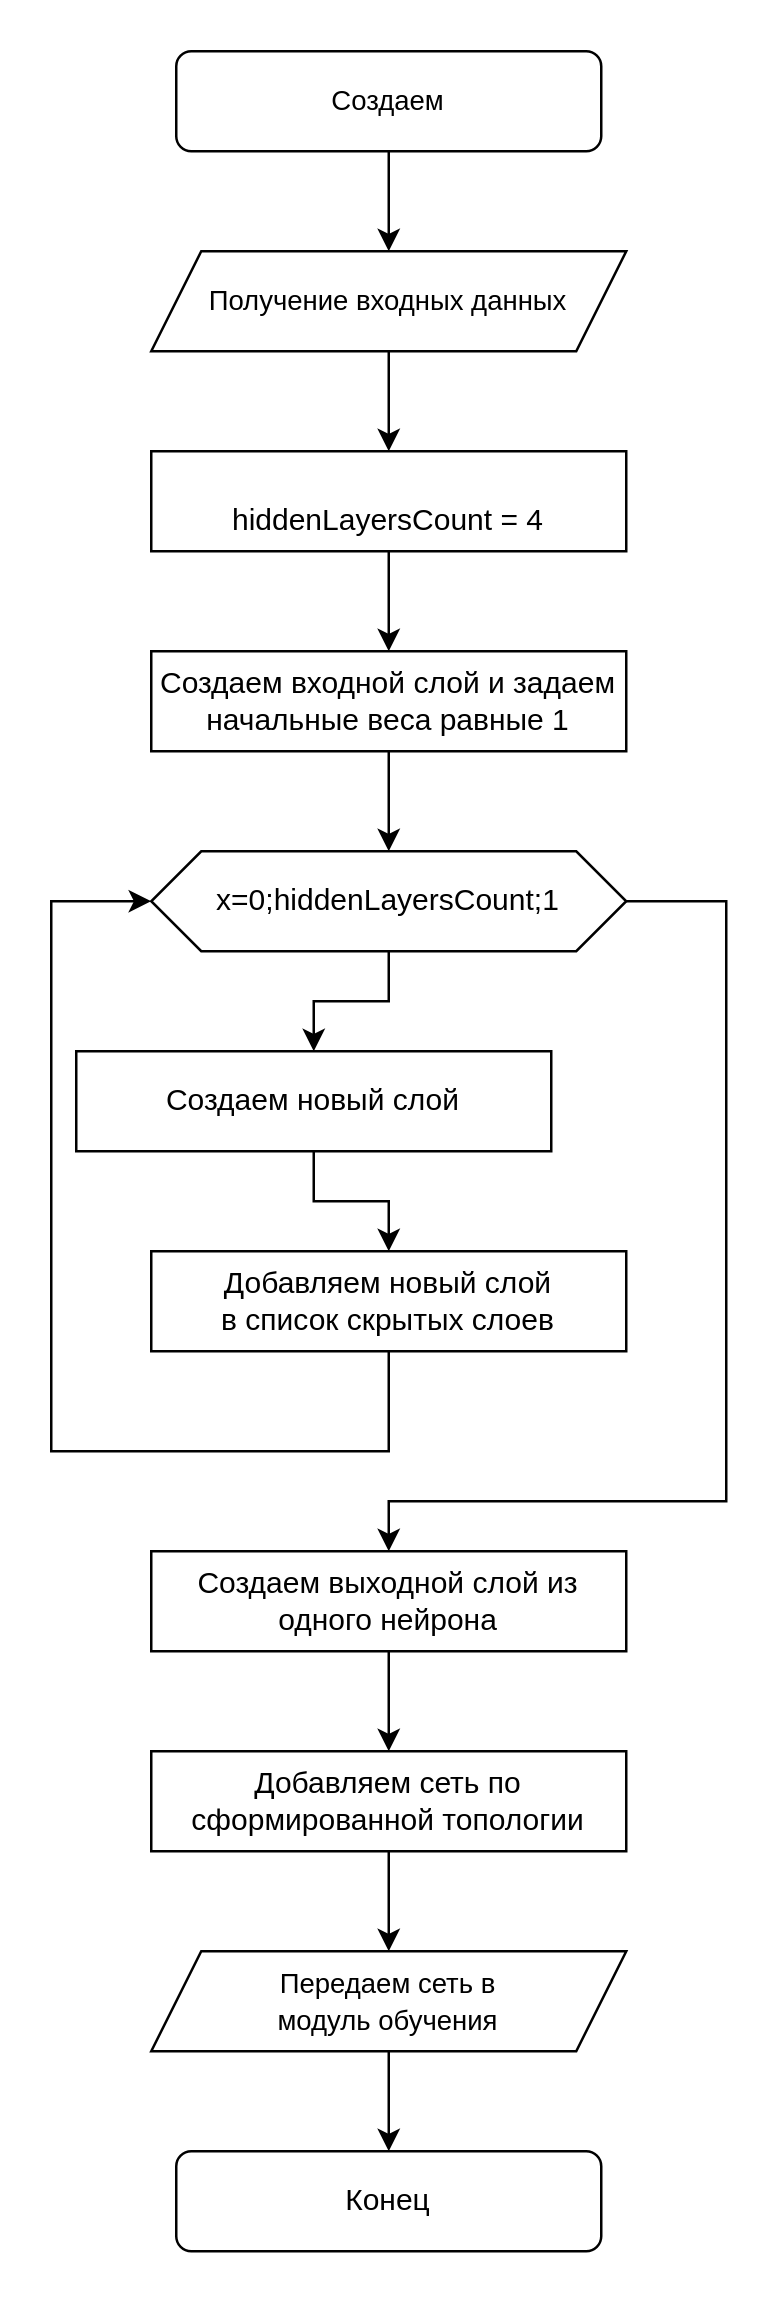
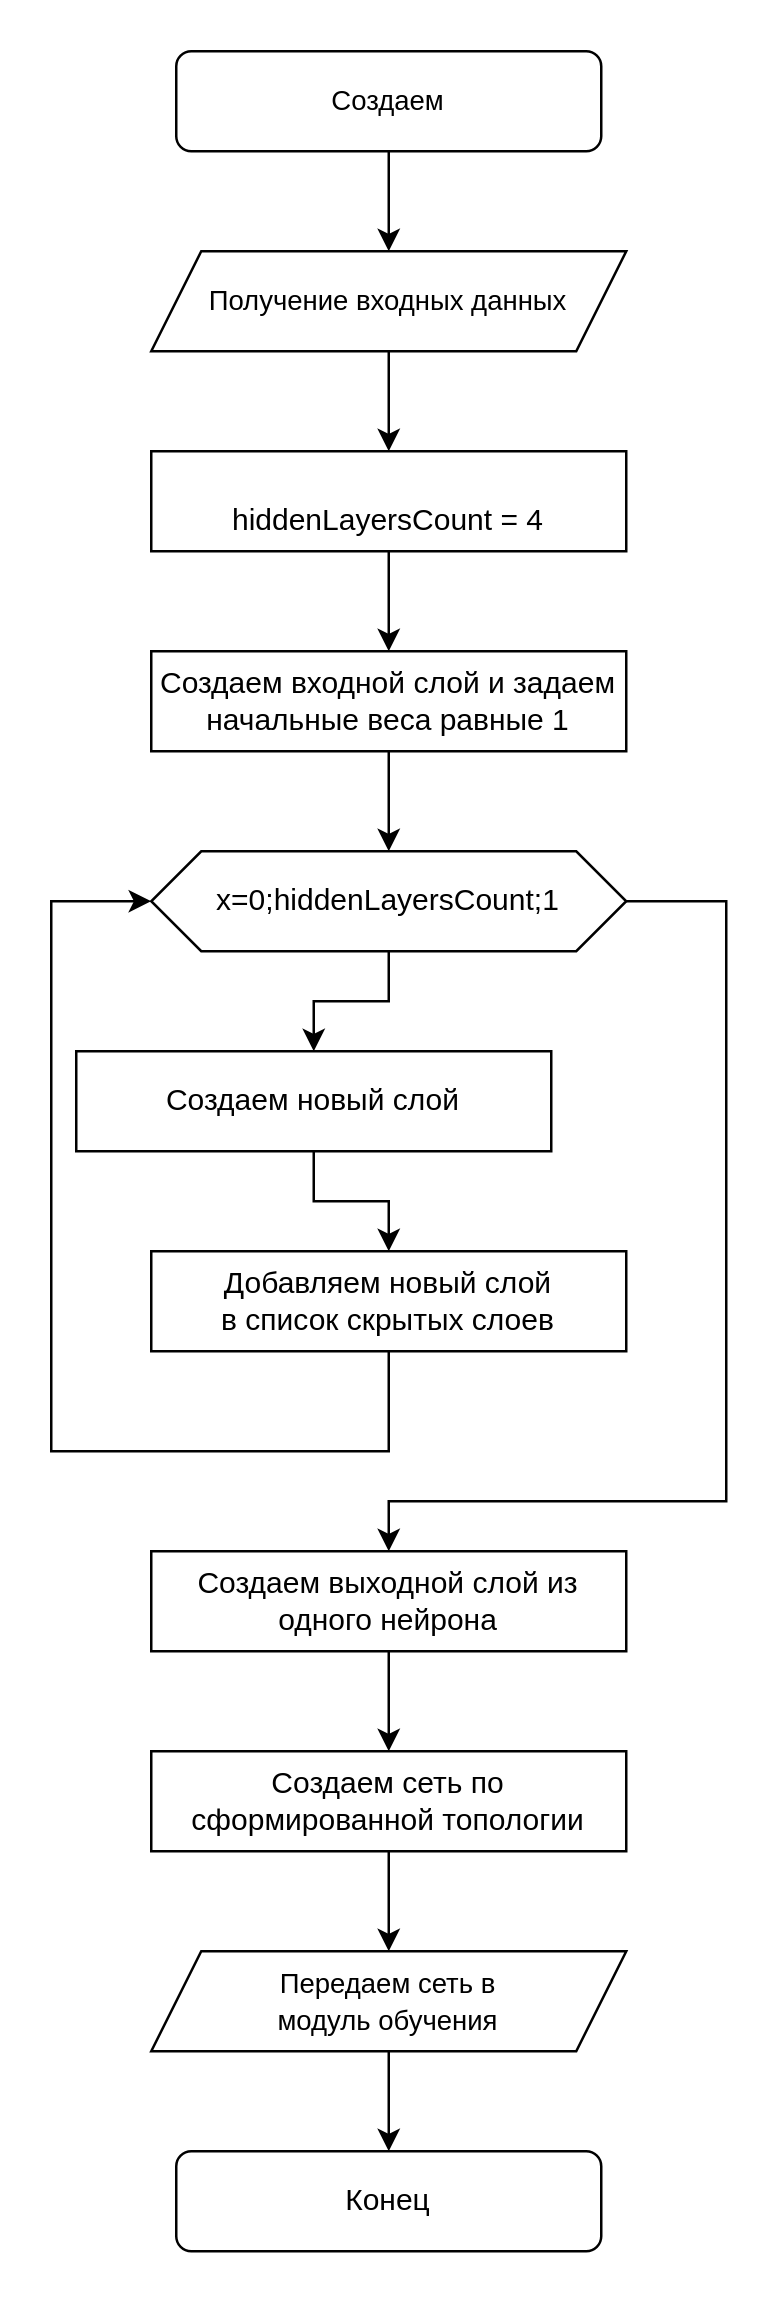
node "Добавляем сеть по сформированной топологии": label "Добавляем сеть по сформированной топологии" -> "Создаем сеть по сформированной топологии"
